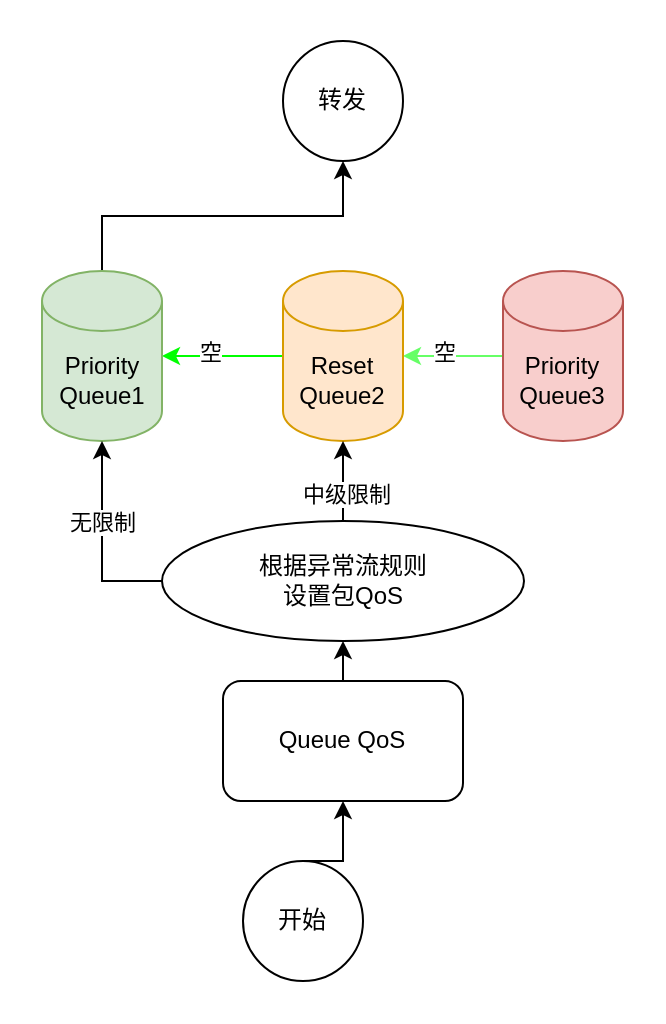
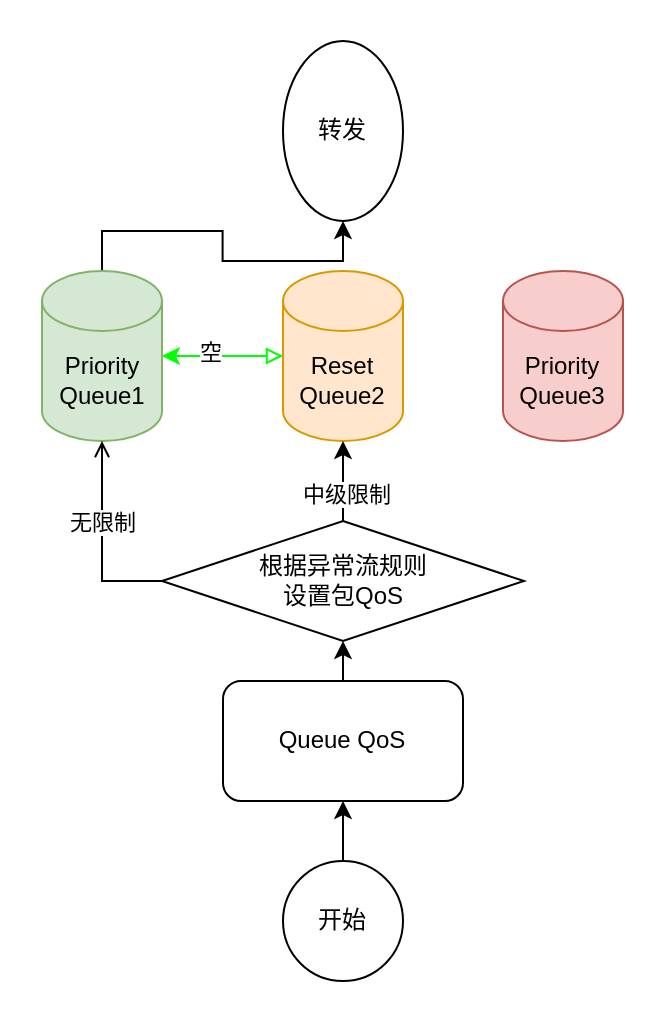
node "转发": size 120x120 -> 120x180
edge "Reset Queue2" -> "Priority Queue1": arrowhead none -> block
edge "Priority Queue3" -> "Reset Queue2": removed, label "空"
edge "根据异常流规则 设置包QoS" -> "Priority Queue1": arrowhead classic -> open
node "根据异常流规则 设置包QoS": shape ellipse -> diamond
node "开始": moved (303, 921) -> (343, 921)
